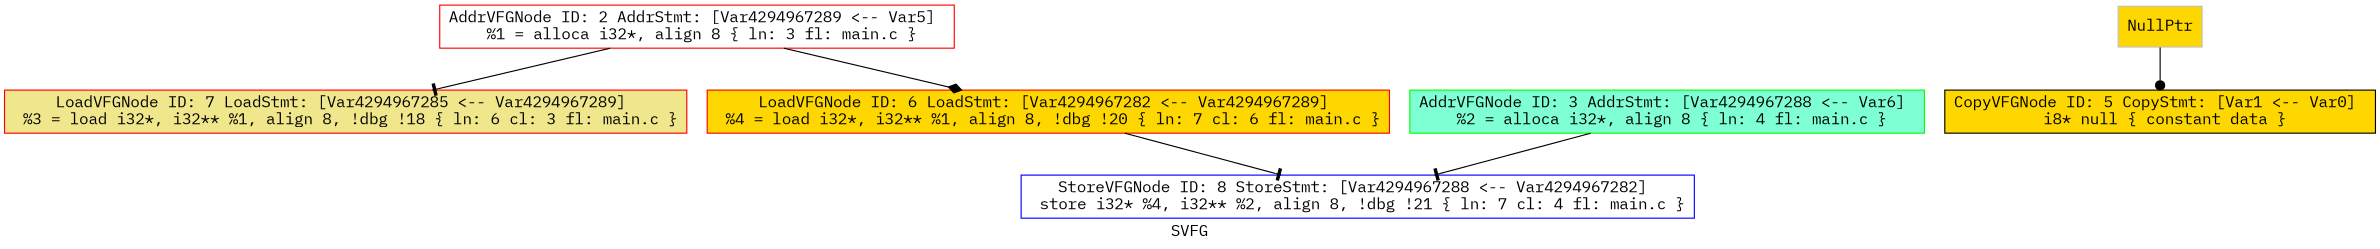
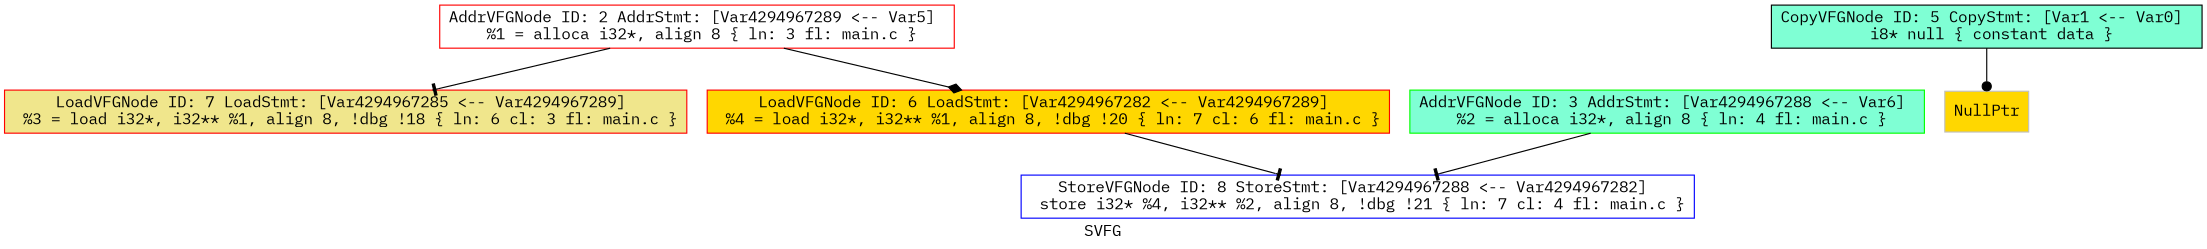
edge "NullPtr" -> "CopyVFGNode ID: 5 CopyStmt: [Var1 <-- Var0]": reversed
node "CopyVFGNode ID: 5 CopyStmt: [Var1 <-- Var0]": fillcolor gold -> aquamarine
